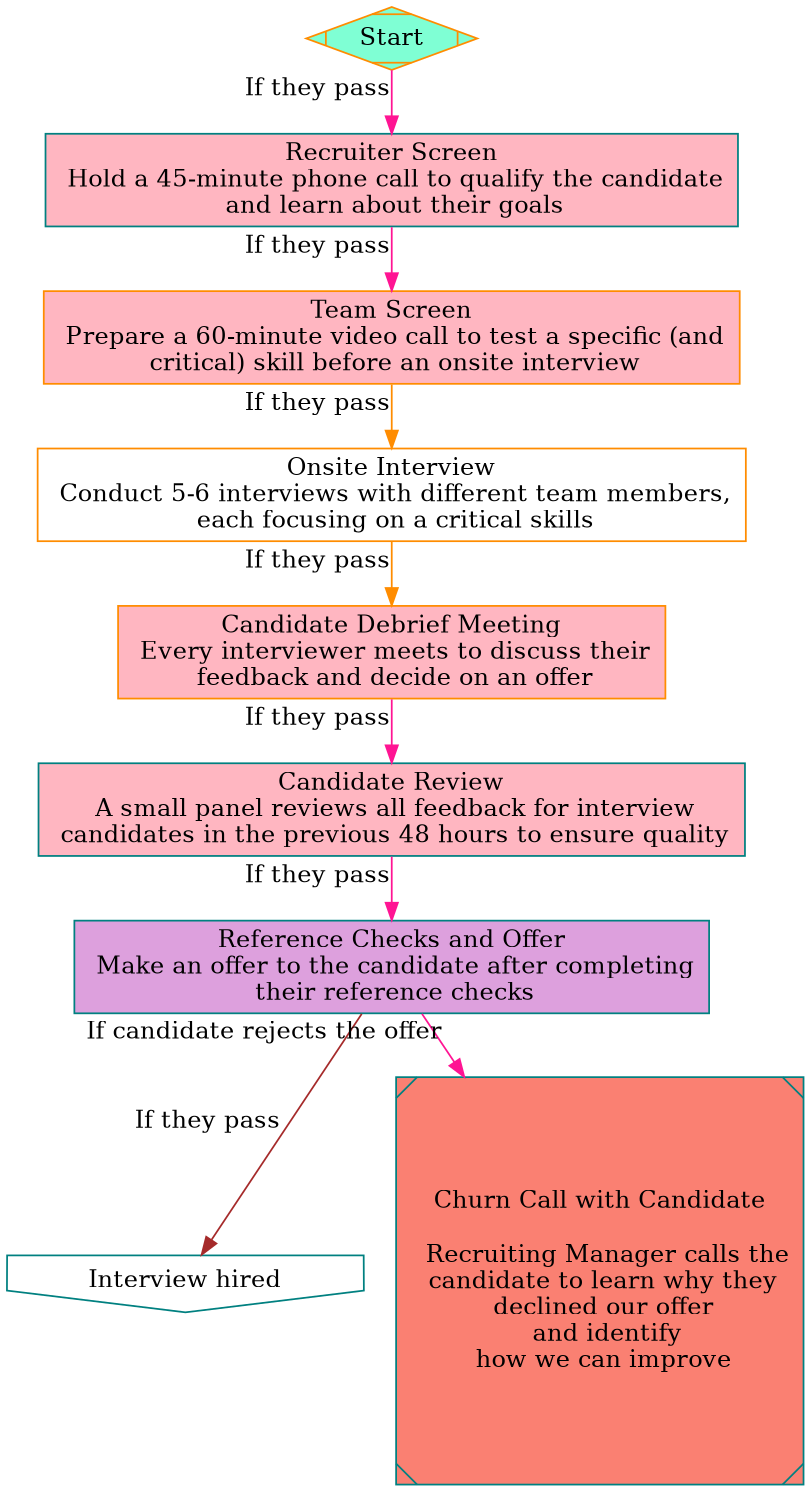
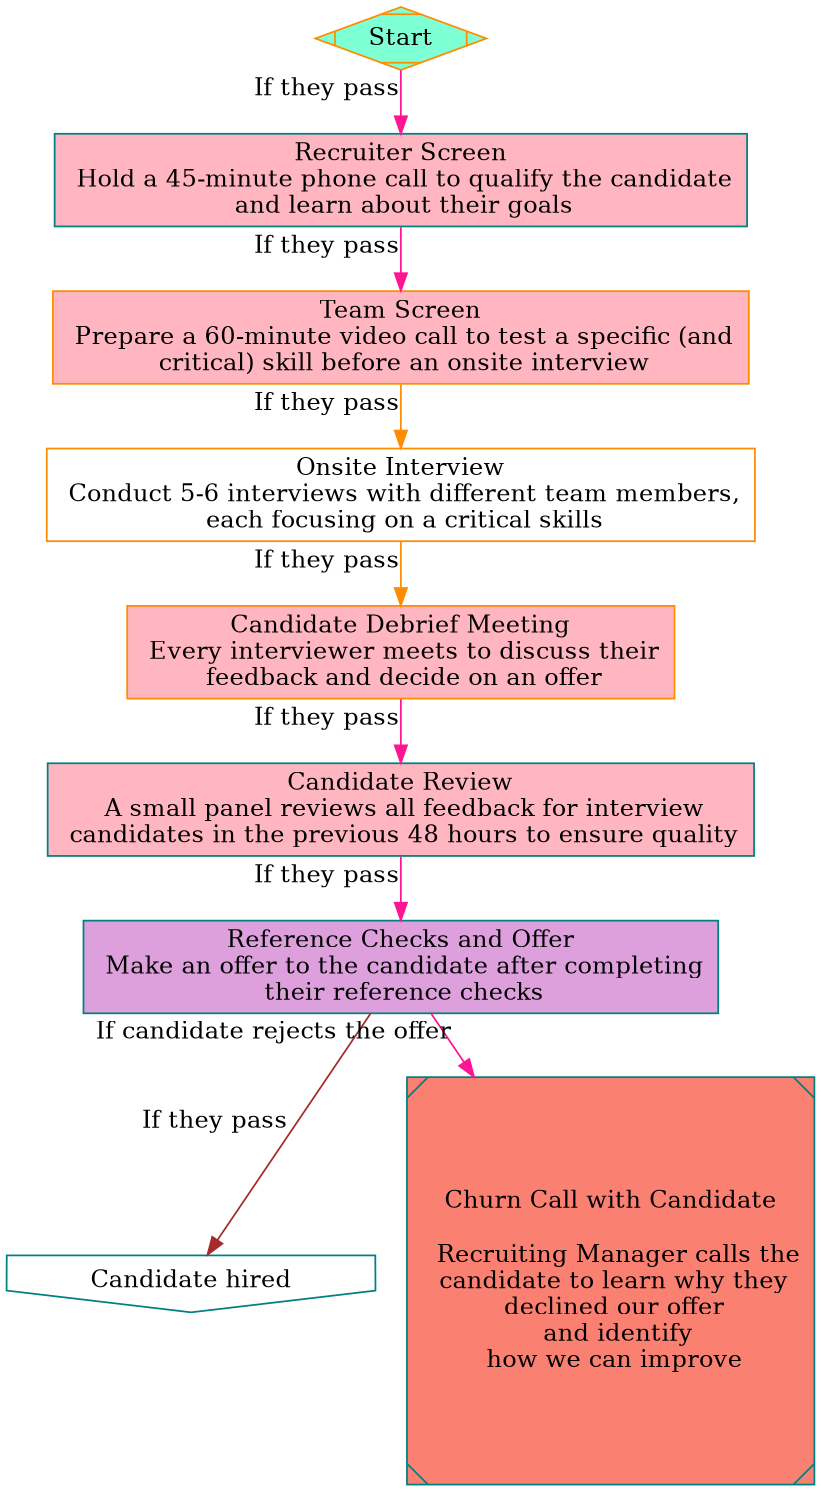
node "Interview hired": label "Interview hired" -> "Candidate hired"
